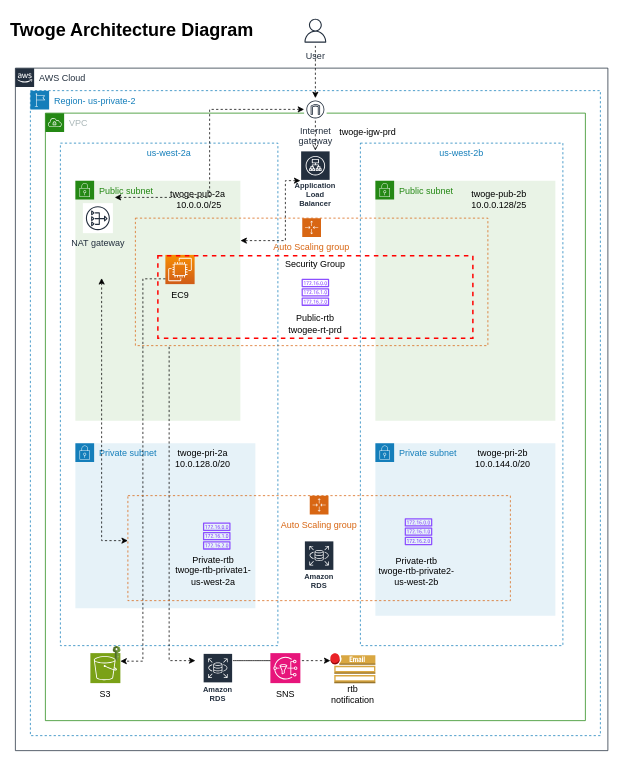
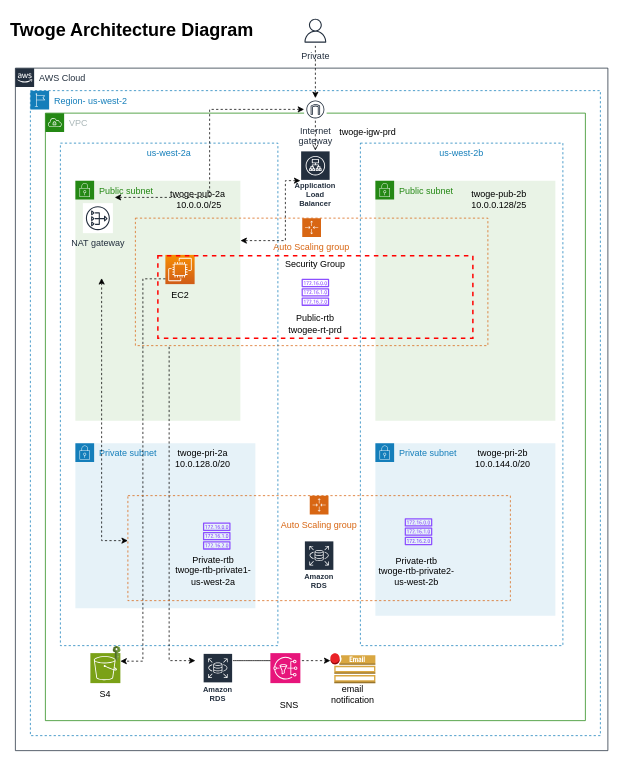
node "User": label "User" -> "Private"
node "Region- us-private-2": label "Region- us-private-2" -> "Region- us-west-2"
node "EC9": label "EC9" -> "EC2"
node "S3": label "S3" -> "S4"
node "SNS": moved (285, 694) -> (289, 705)
node "rtb notification": label "rtb notification" -> "email notification"
